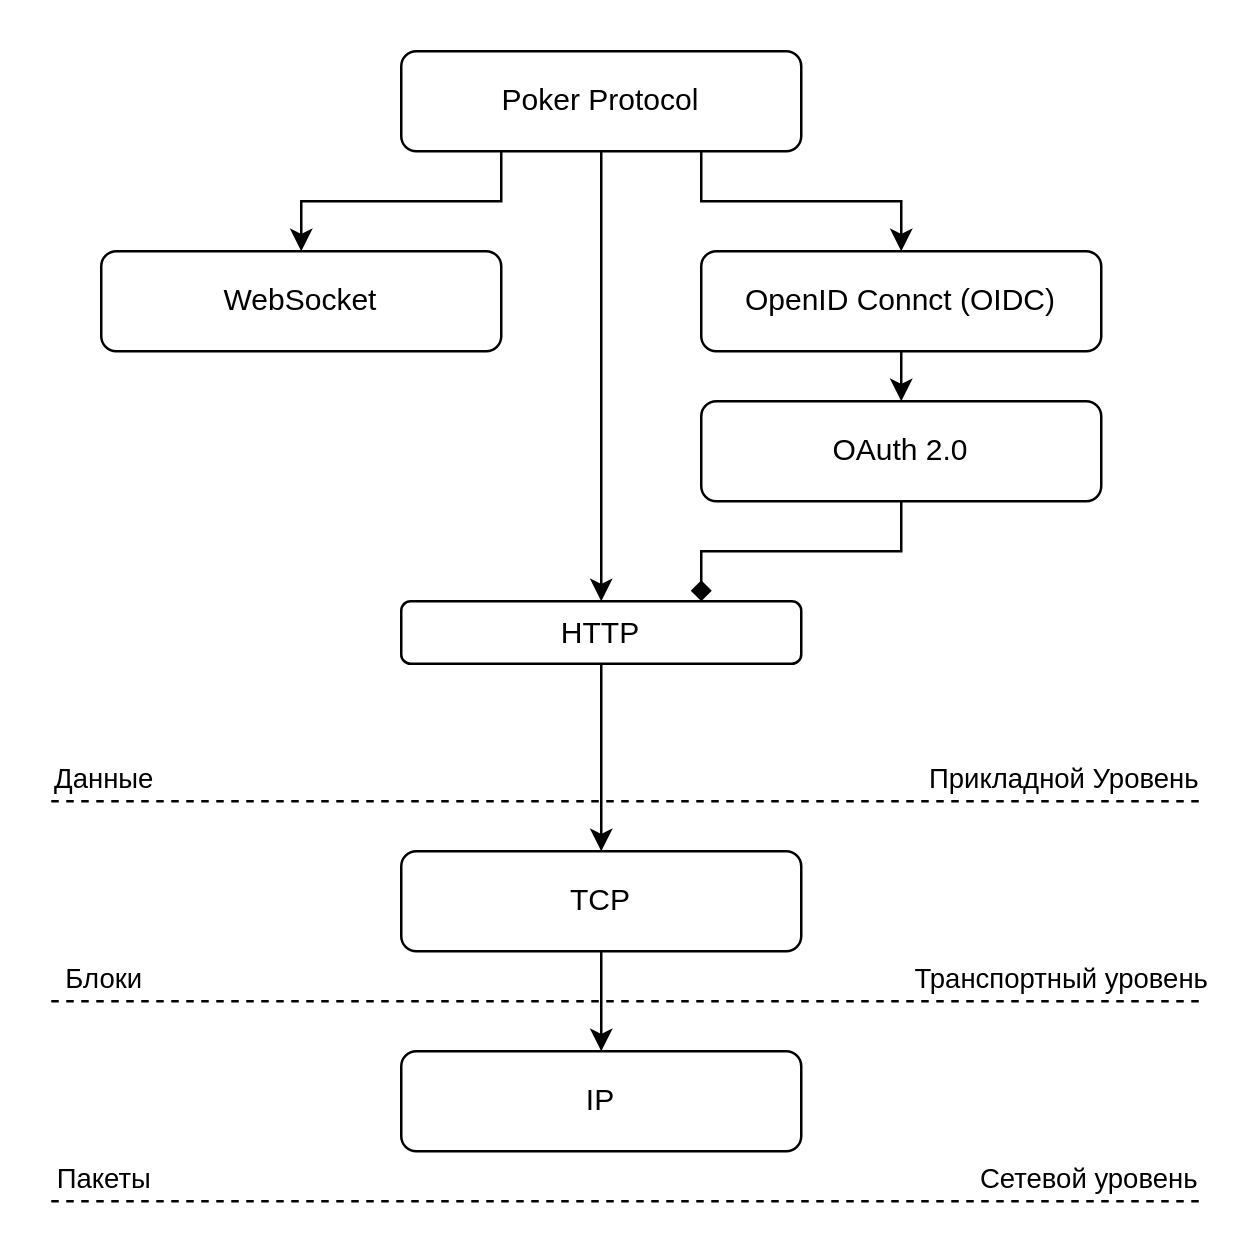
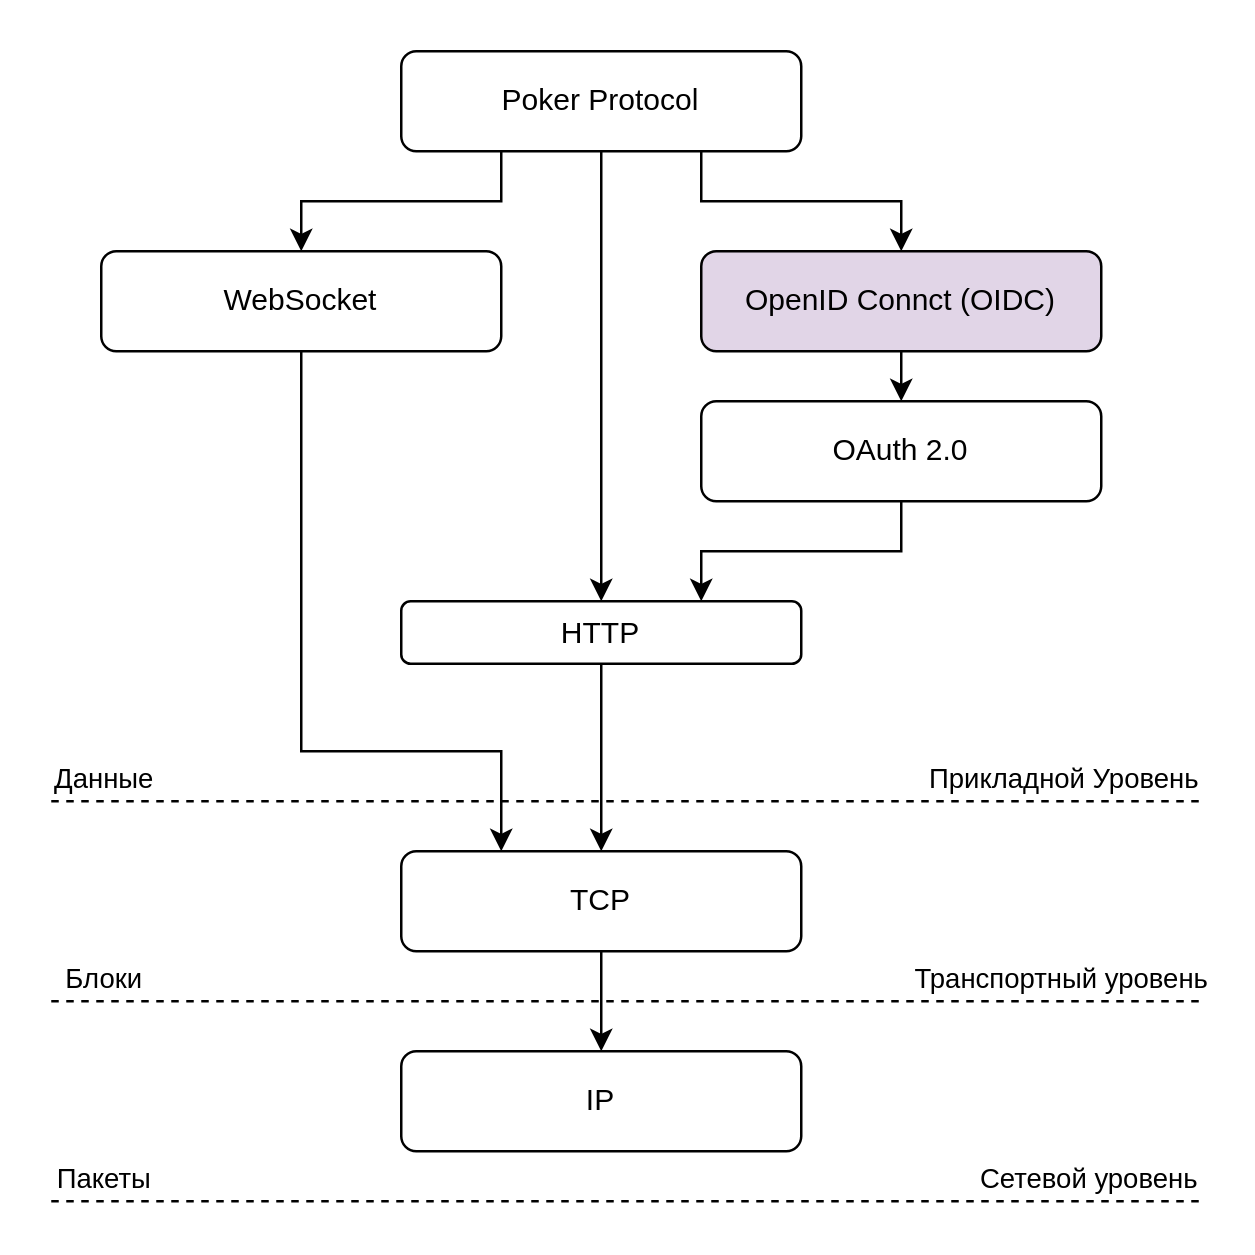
node "OpenID Connct (OIDC)": fillcolor #ffffff -> #e1d5e7
edge "OAuth 2.0" -> "HTTP": arrowhead diamond -> classic
edge "WebSocket" -> "TCP": added
